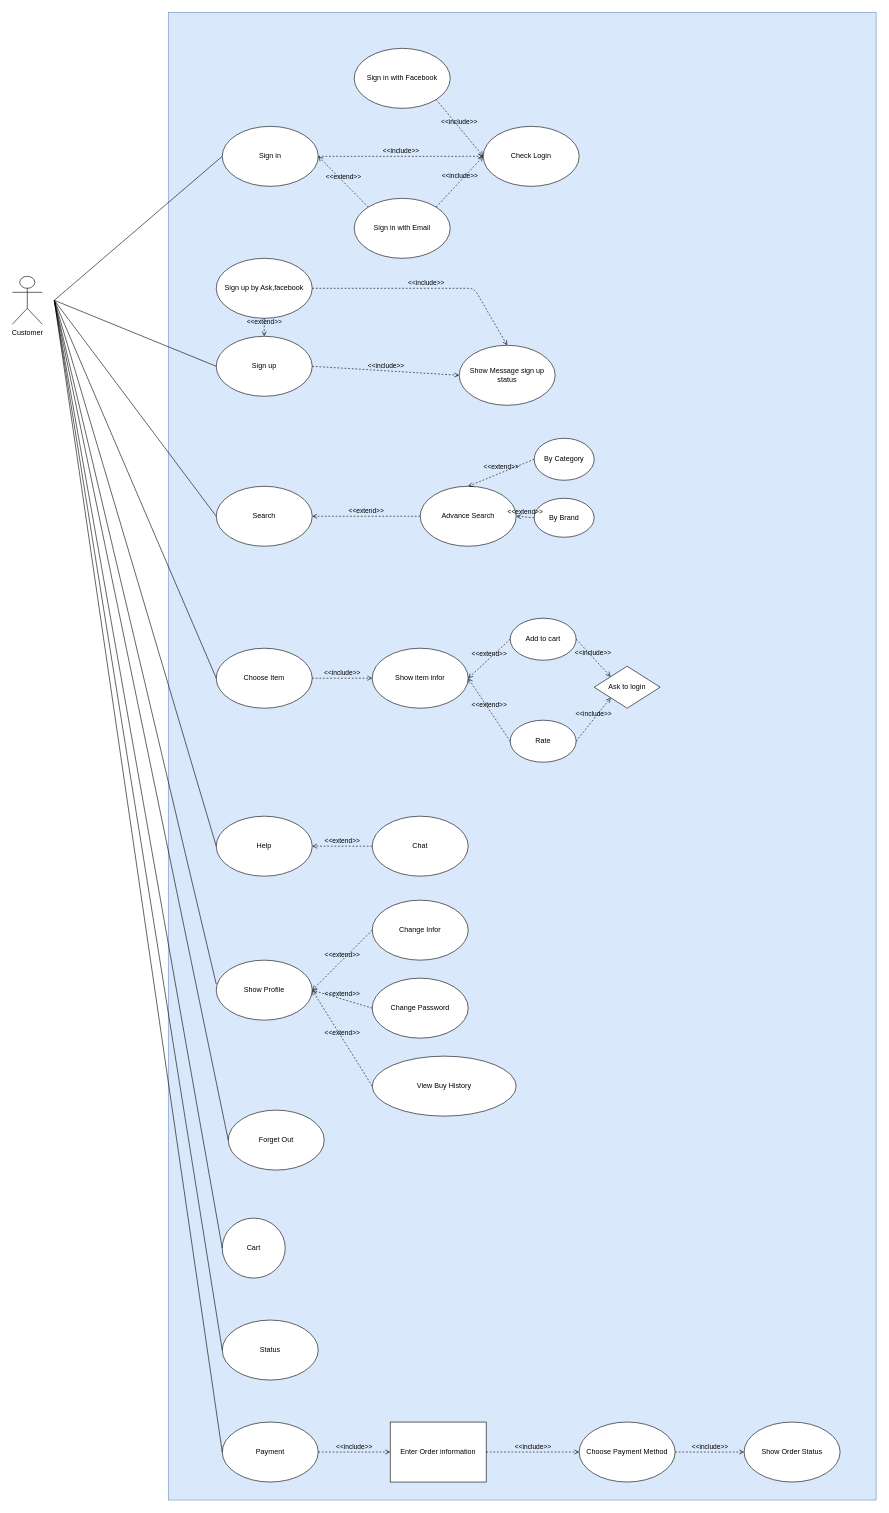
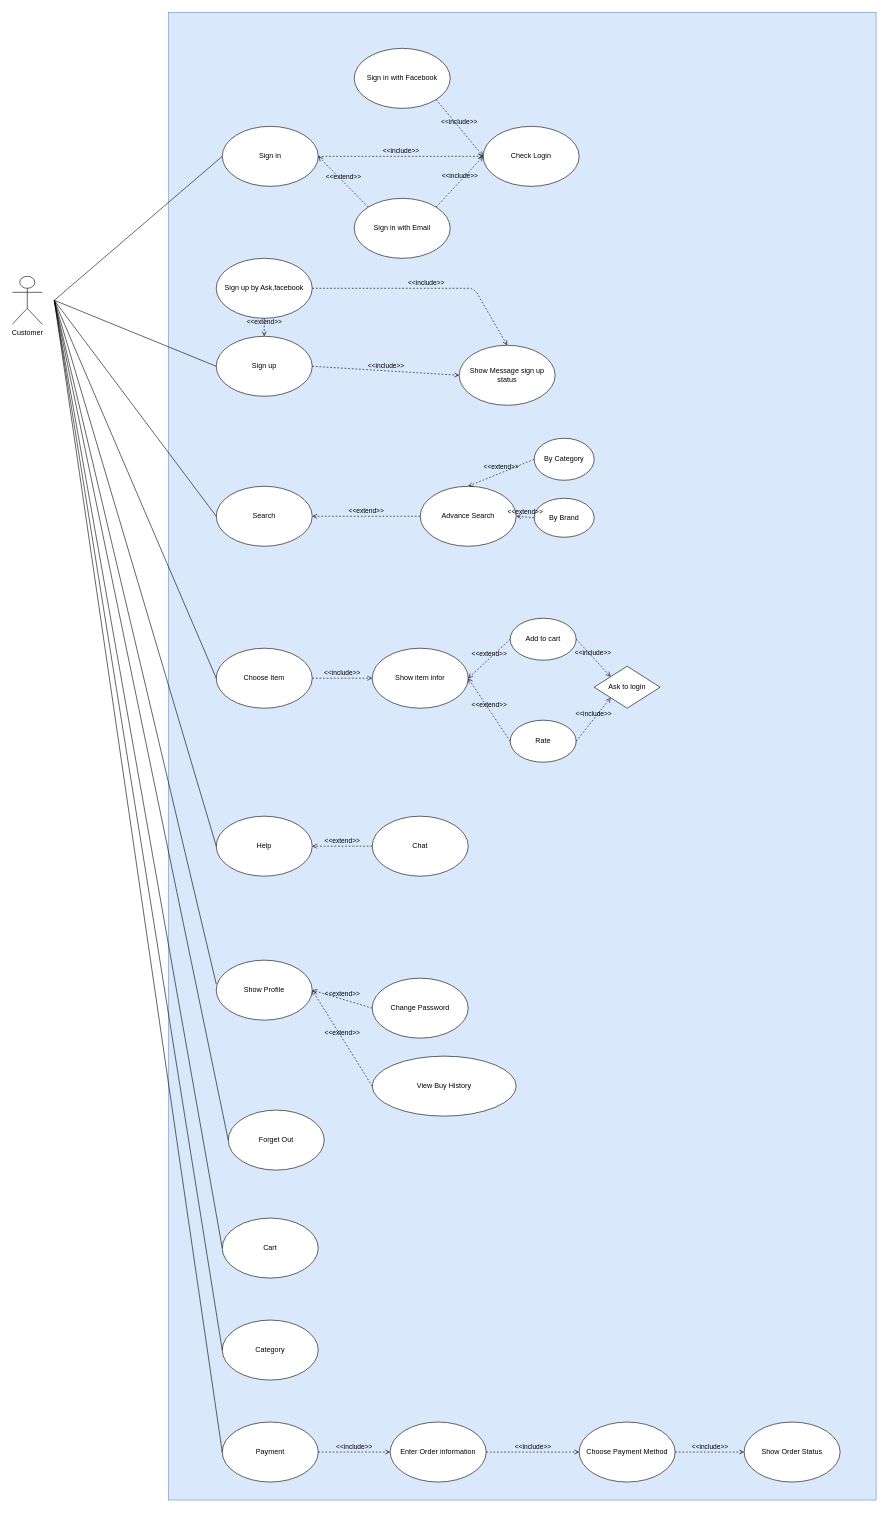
node "Change Infor": removed
edge "Change Infor" -> "Show Profile": removed, label "<<extend>>"
node "Cart": size 63x60 -> 96x60
node "Status": label "Status" -> "Category"
node "Enter Order information": shape rectangle -> ellipse
